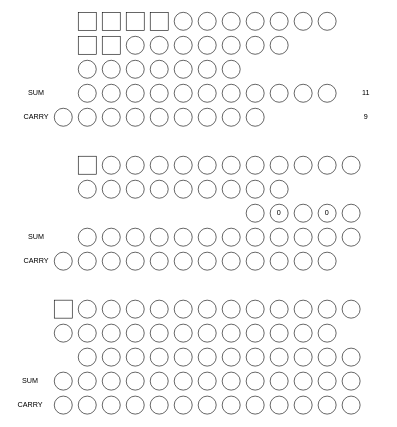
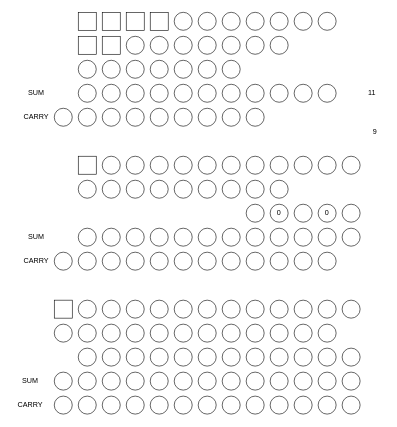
node "11": moved (366, 93) -> (372, 93)
node "9": moved (366, 117) -> (375, 132)
